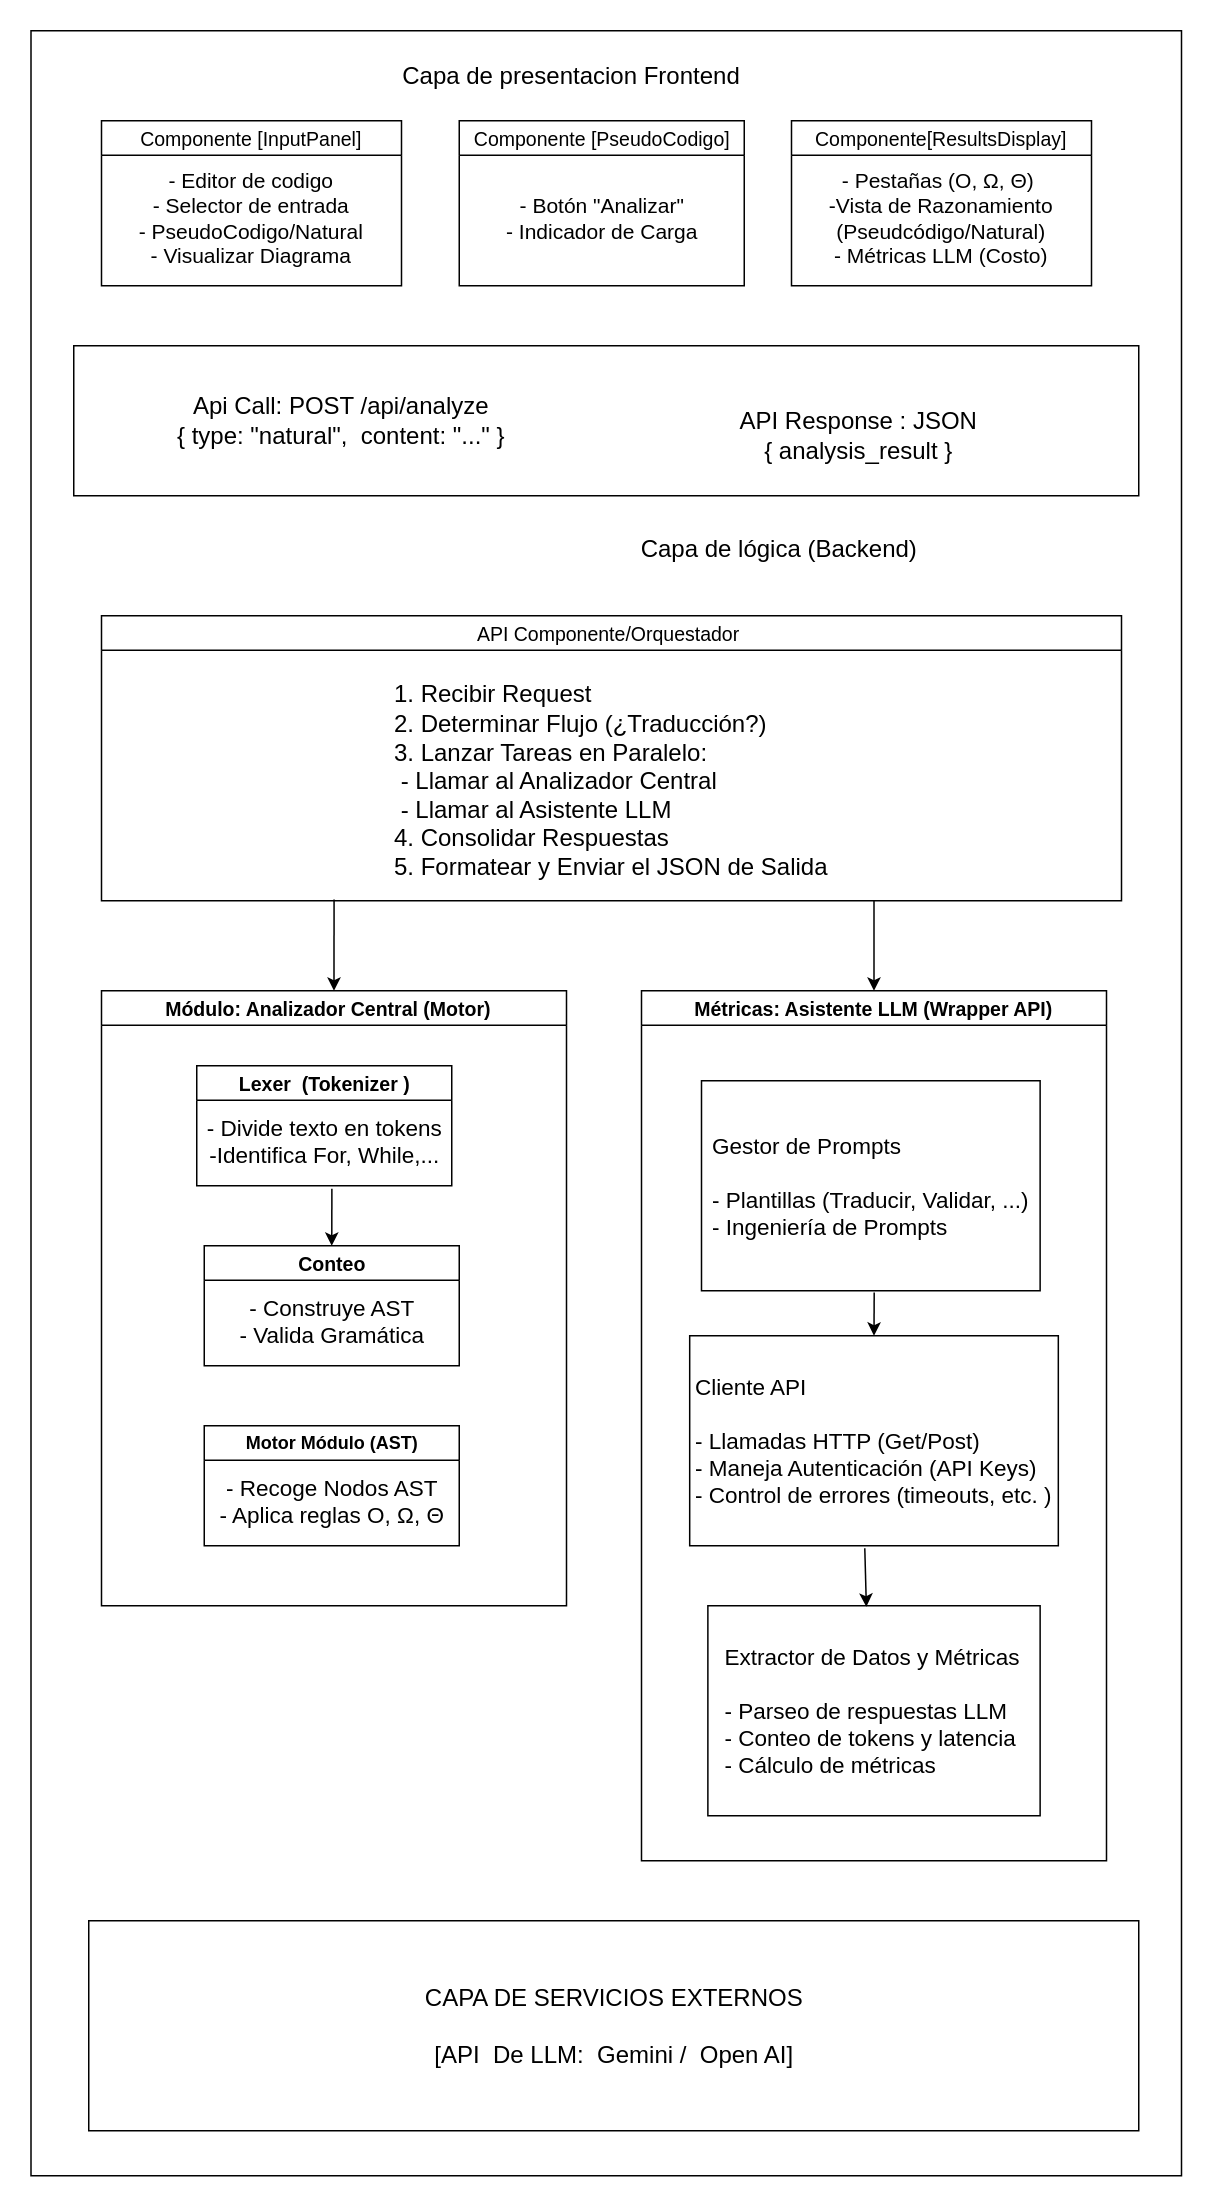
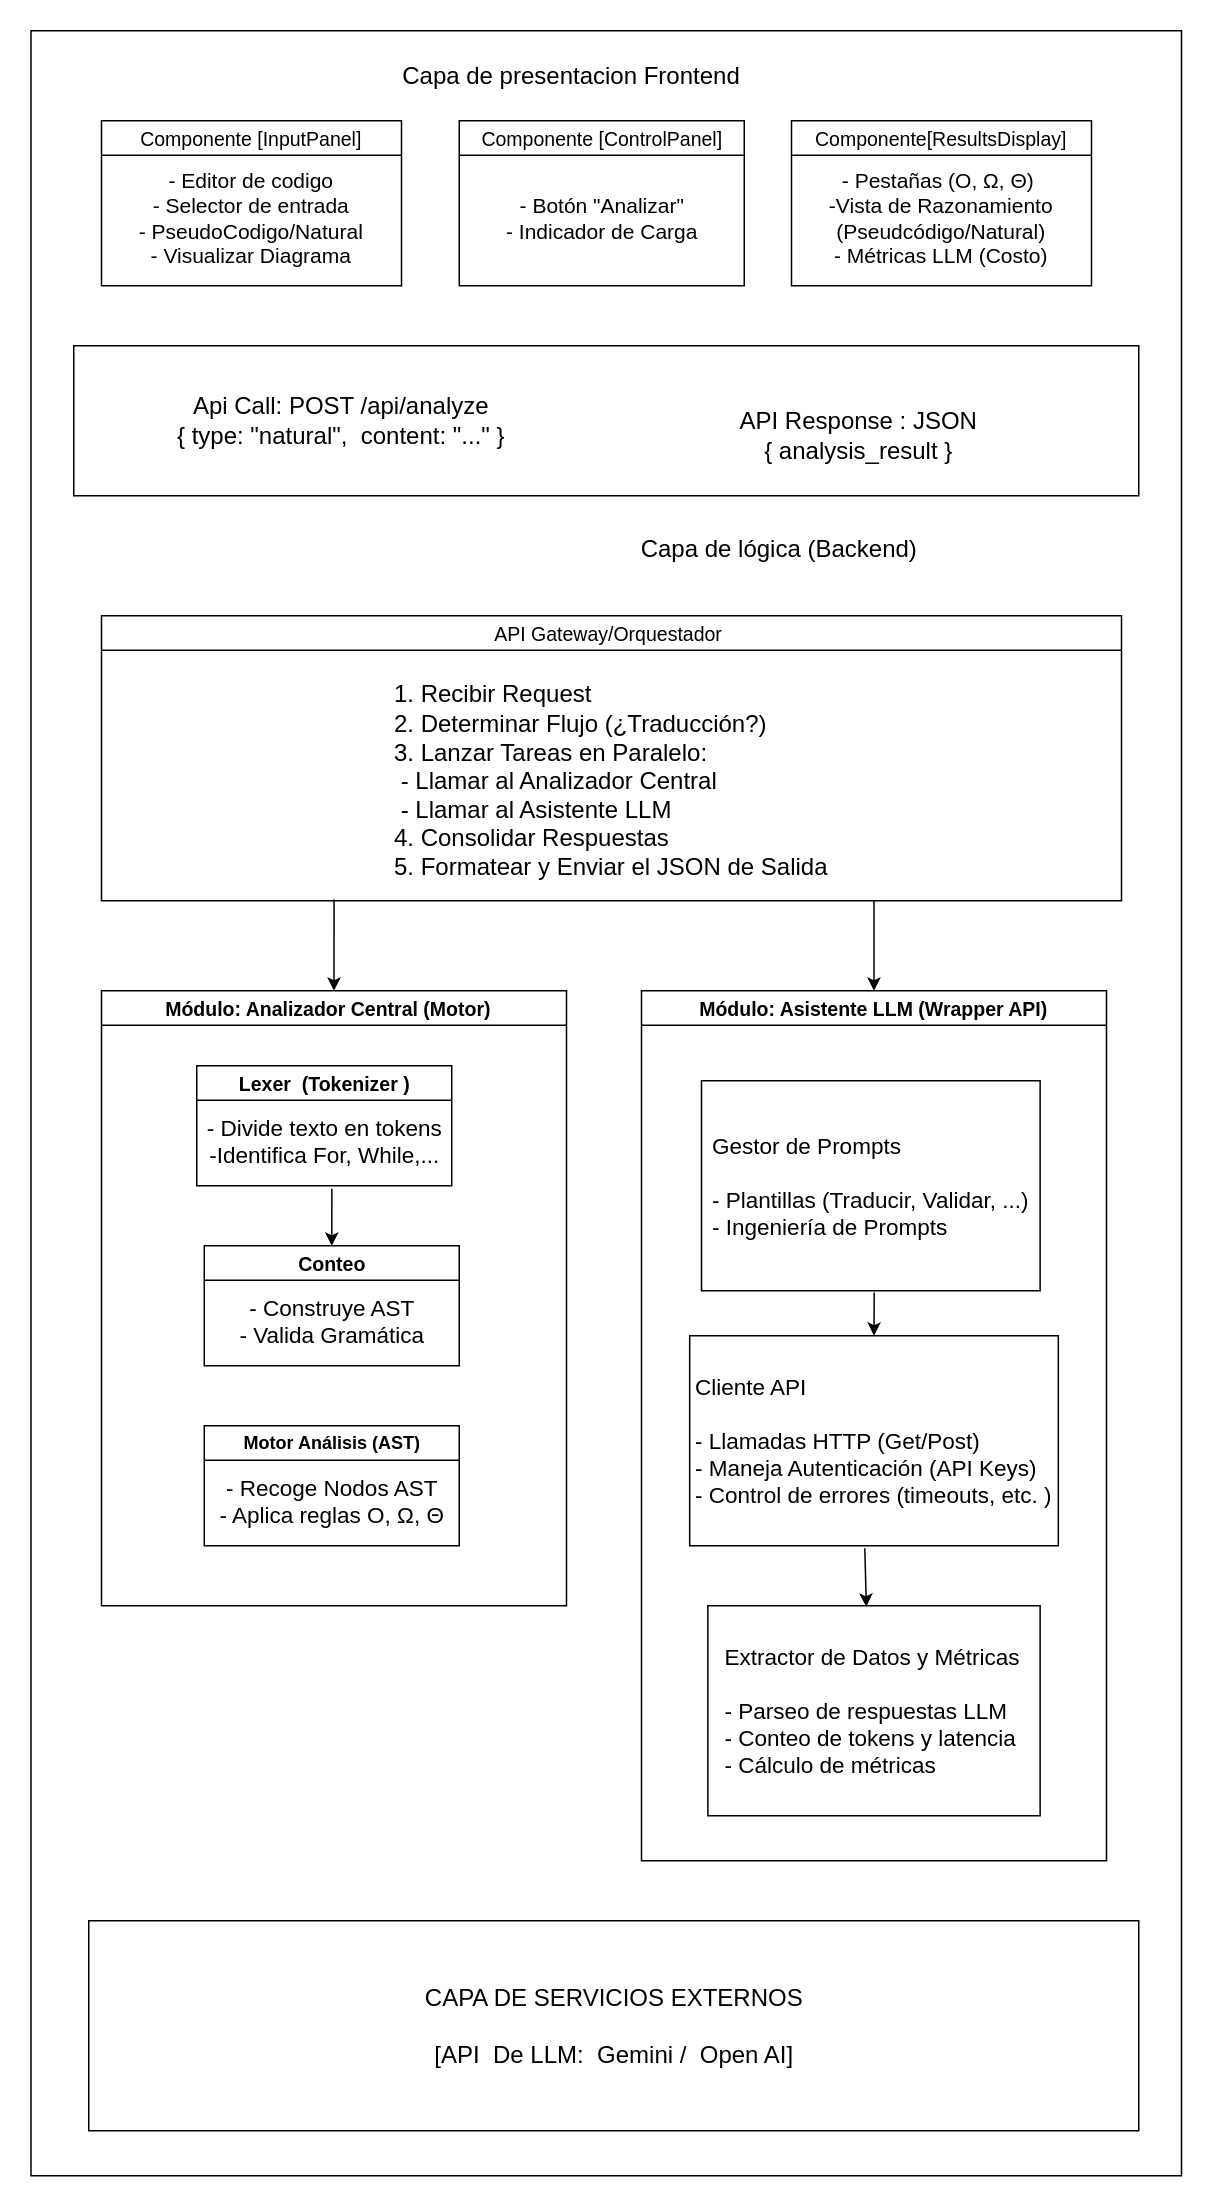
node "Componente [PseudoCodigo]": label "Componente [PseudoCodigo]" -> "Componente [ControlPanel]"
node "API Componente/Orquestador": label "API Componente/Orquestador" -> "API Gateway/Orquestador"
node "Métricas: Asistente LLM (Wrapper API)": label "Métricas: Asistente LLM (Wrapper API)" -> "Módulo: Asistente LLM (Wrapper API)"
node "Motor Módulo (AST)": label "Motor Módulo (AST)" -> "Motor Análisis (AST)"
